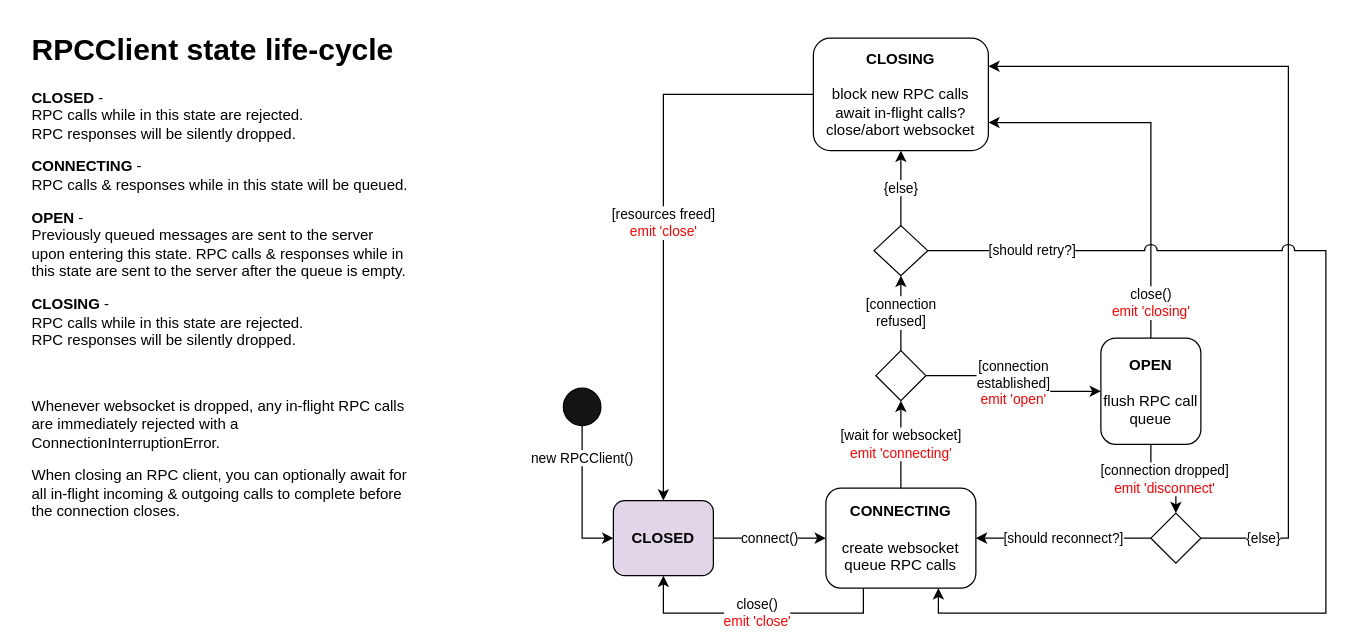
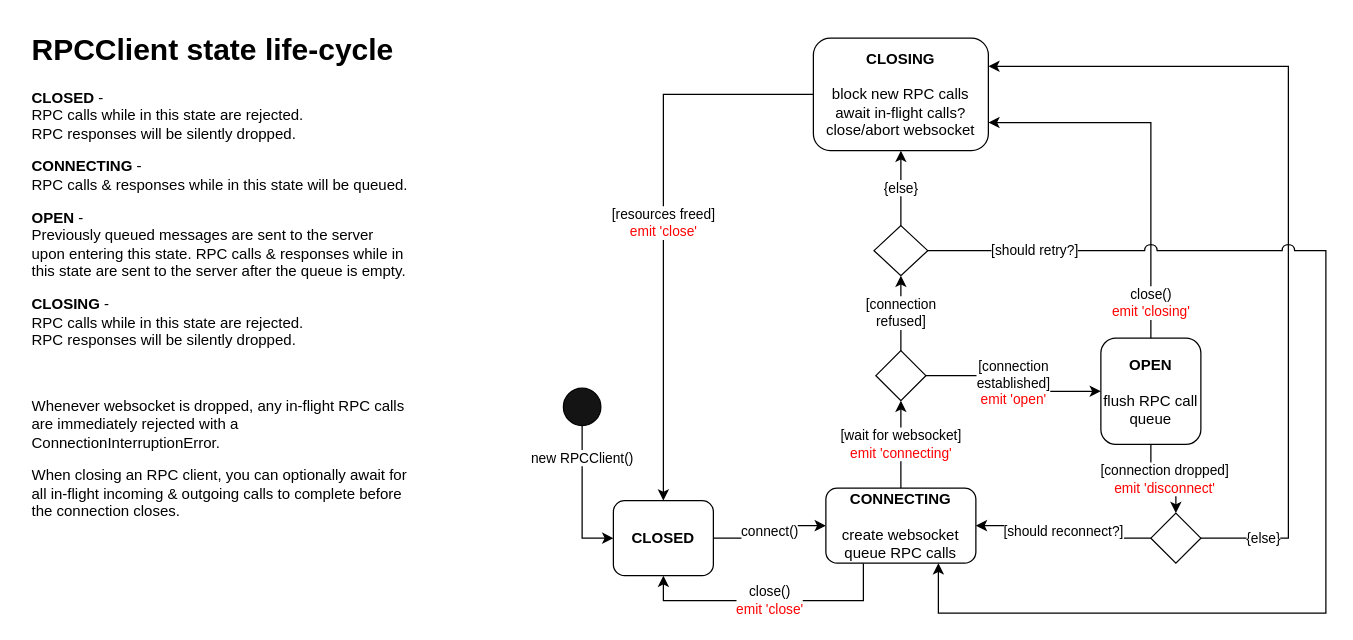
node "CLOSED": fillcolor #e1d5e7 -> #ffffff
node "CONNECTING create websocket queue RPC calls": size 150x100 -> 150x75
